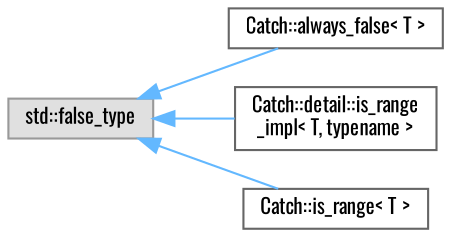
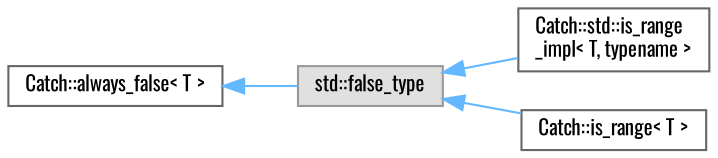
edge "Catch::always_false< T >" -> "std::false_type": reversed
node "Catch::detail::is_range _impl< T, typename >": label "Catch::detail::is_range _impl< T, typename >" -> "Catch::std::is_range _impl< T, typename >"
